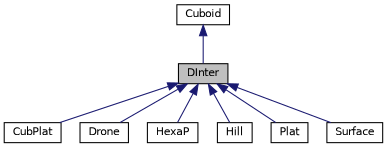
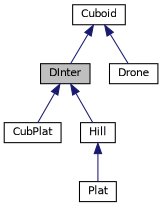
edge "Drone" -> "DInter": now "Drone" -> "Cuboid"
edge "Plat" -> "DInter": now "Plat" -> "Hill"
node "HexaP": removed
node "Surface": removed
